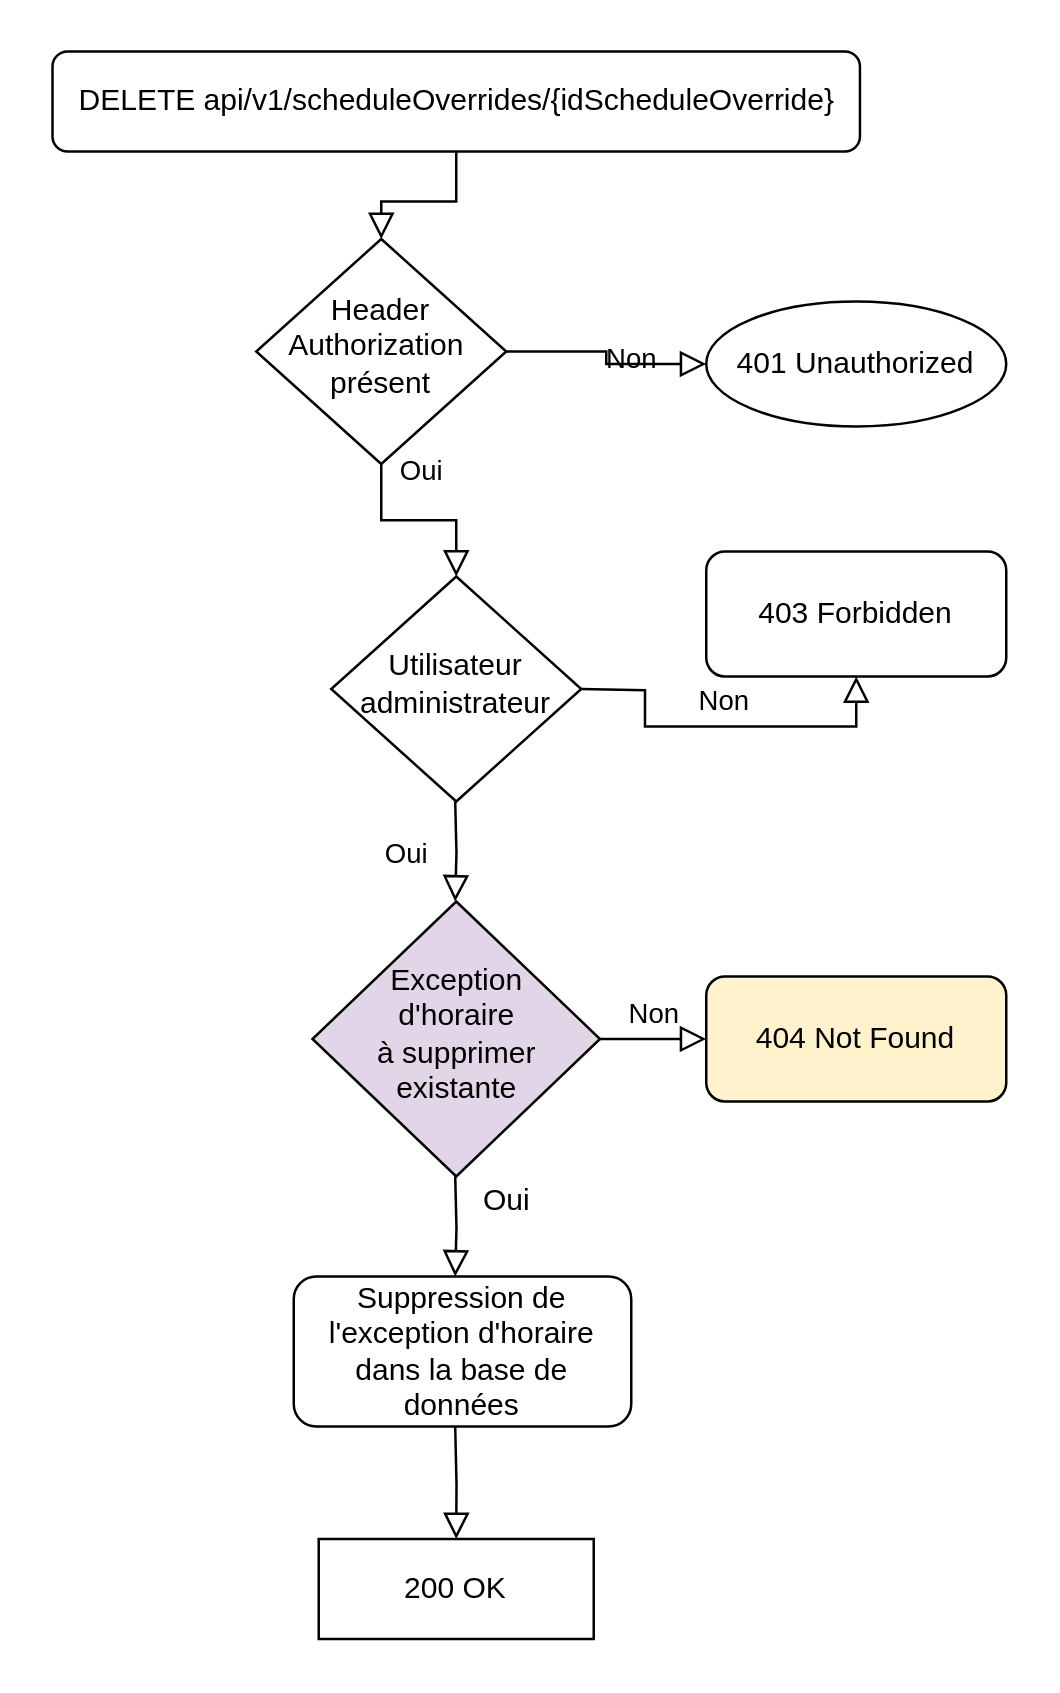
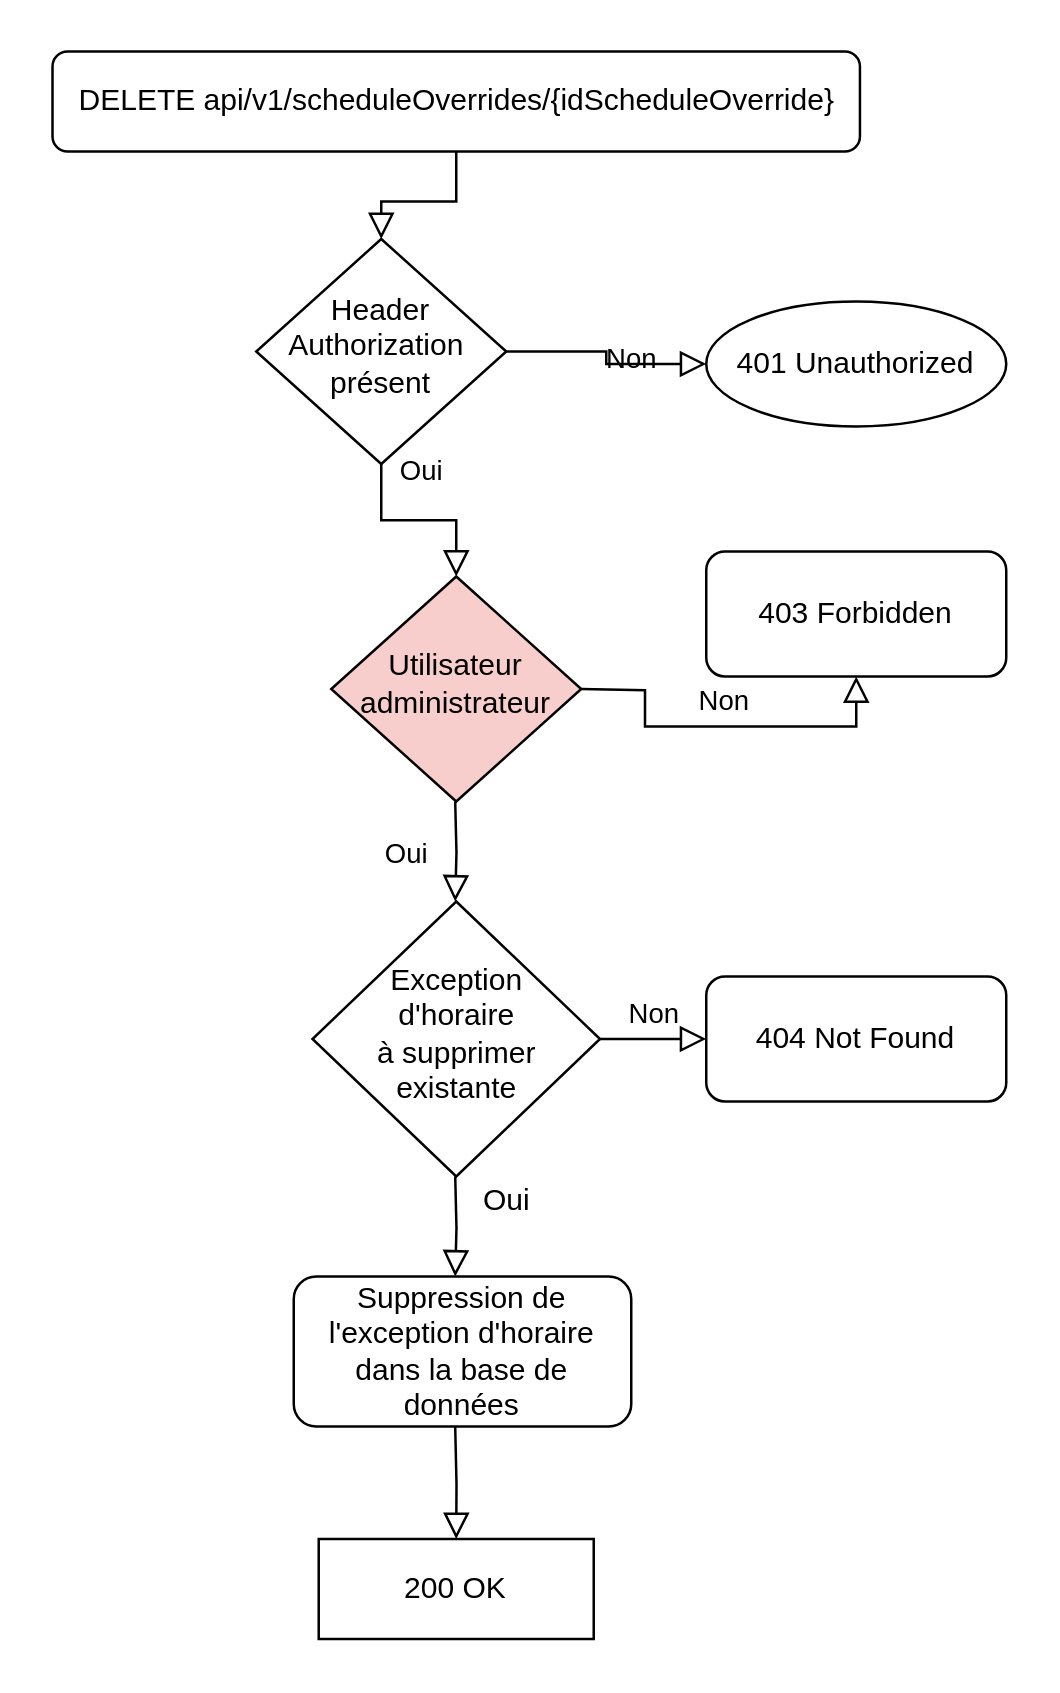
node "Utilisateur administrateur": fillcolor #ffffff -> #f8cecc
node "Exception d'horaire à supprimer existante": fillcolor #e1d5e7 -> #ffffff
node "404 Not Found": fillcolor #fff2cc -> #ffffff
